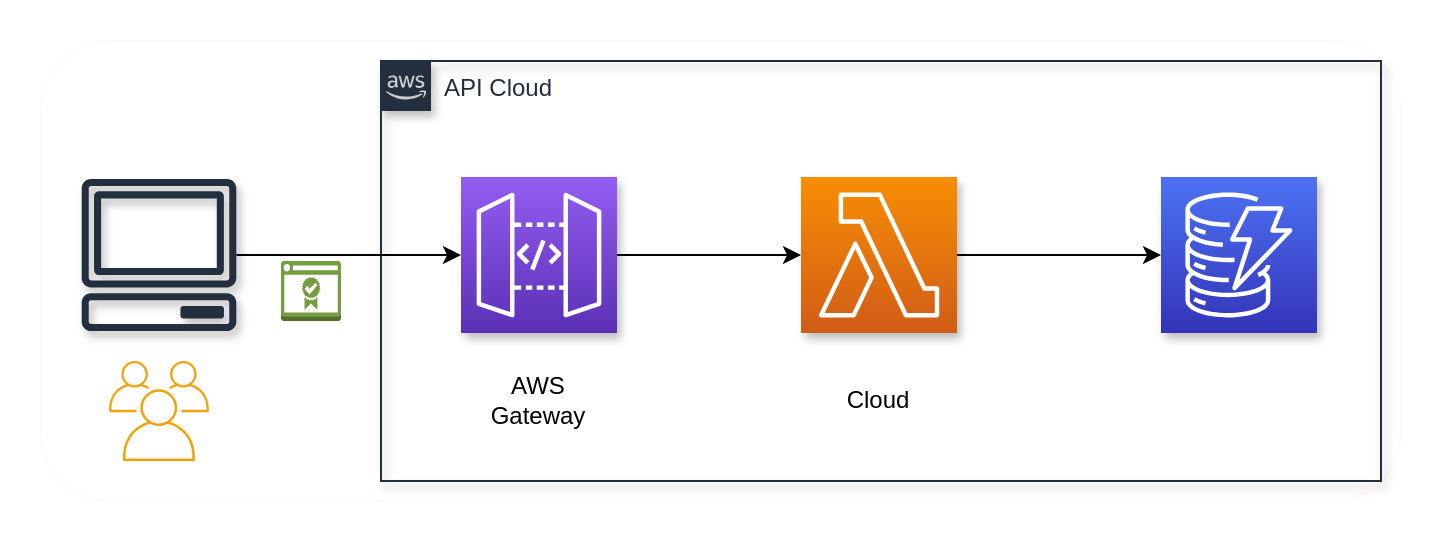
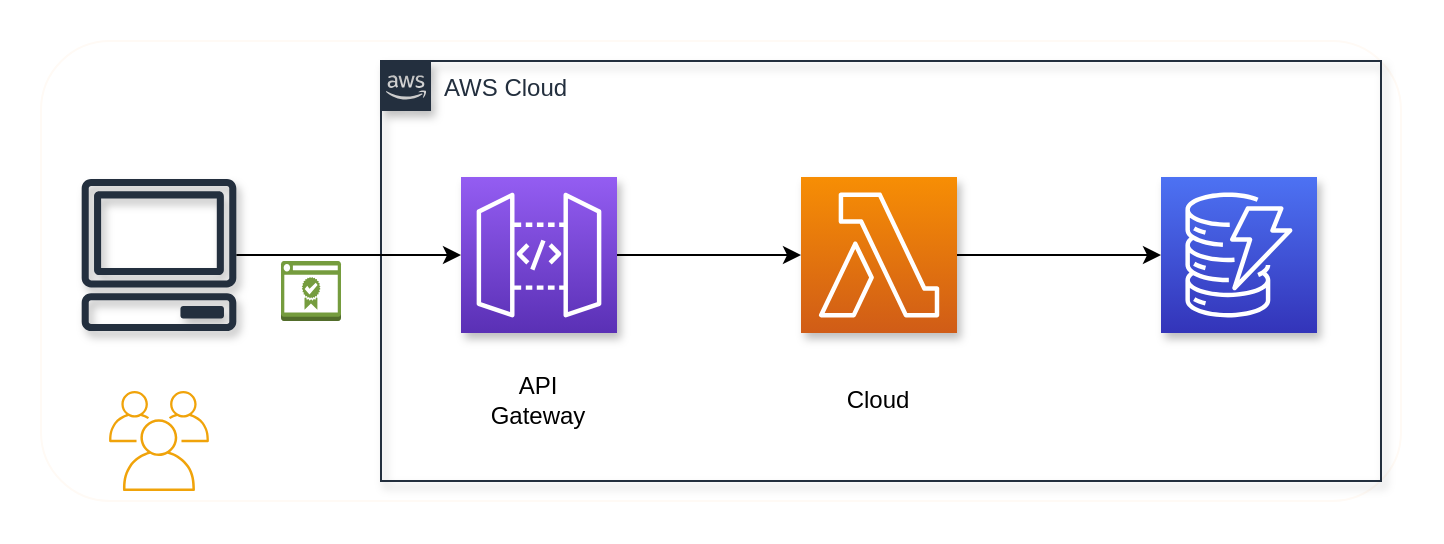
node "API Cloud": label "API Cloud" -> "AWS Cloud"
node "AWS Gateway": label "AWS Gateway" -> "API Gateway"
node "users": moved (159, 411) -> (159, 441)
